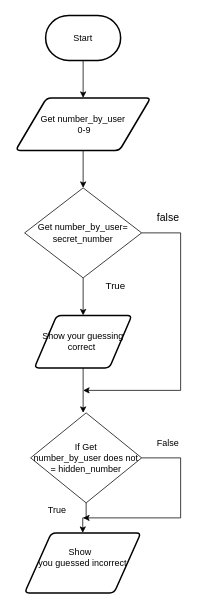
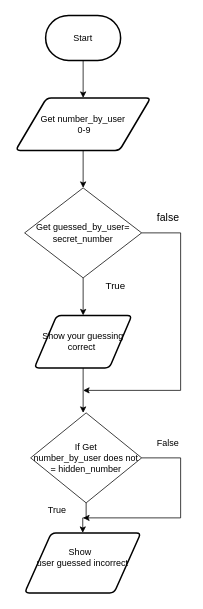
node "Get number_by_user= secret_number": label "Get number_by_user= secret_number" -> "Get guessed_by_user= secret_number"
node "Show you guessed incorrect": label "Show you guessed incorrect" -> "Show user guessed incorrect"
